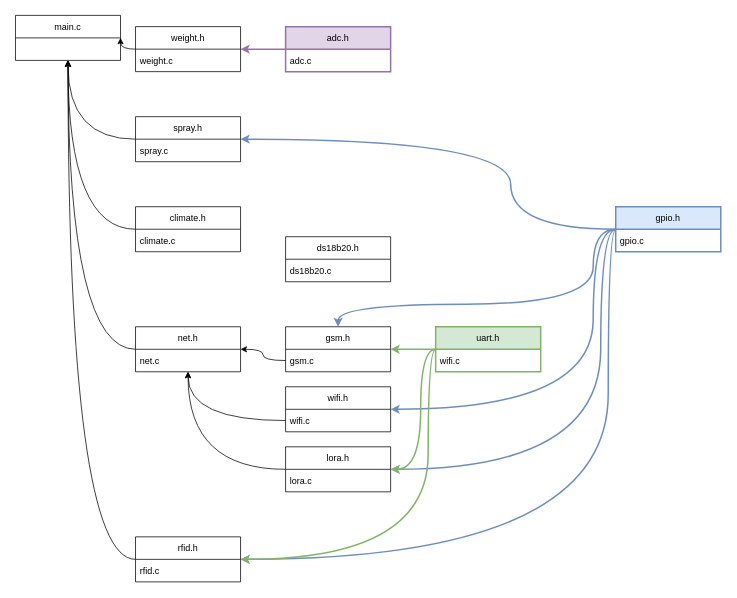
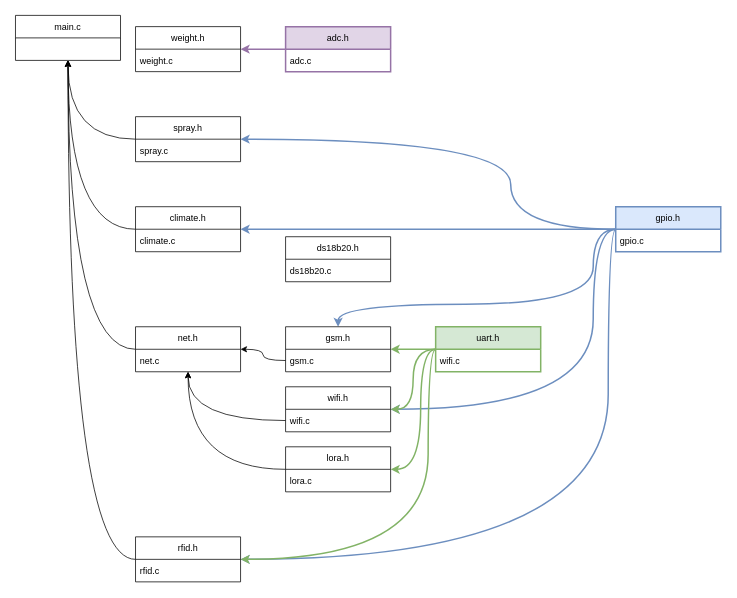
edge "weight.h" -> "main.c": removed
edge "gpio.h" -> "climate.h": added
edge "uart.h" -> "wifi.h": added
edge "gpio.h" -> "lora.h": removed
